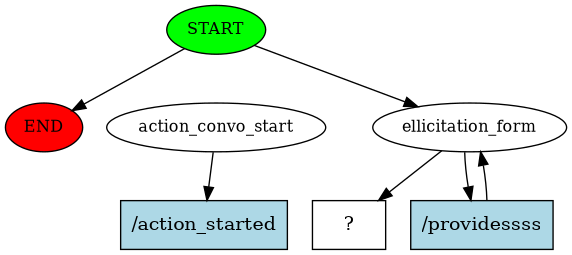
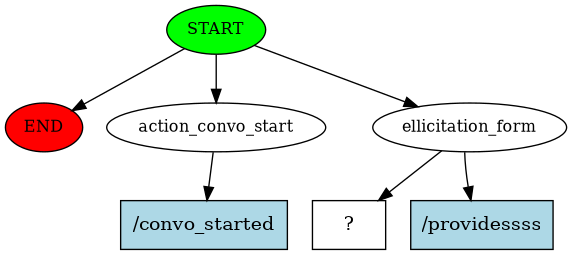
edge "START" -> "action_convo_start": added
edge "/providessss" -> "ellicitation_form": removed
node "/action_started": label "/action_started" -> "/convo_started"
